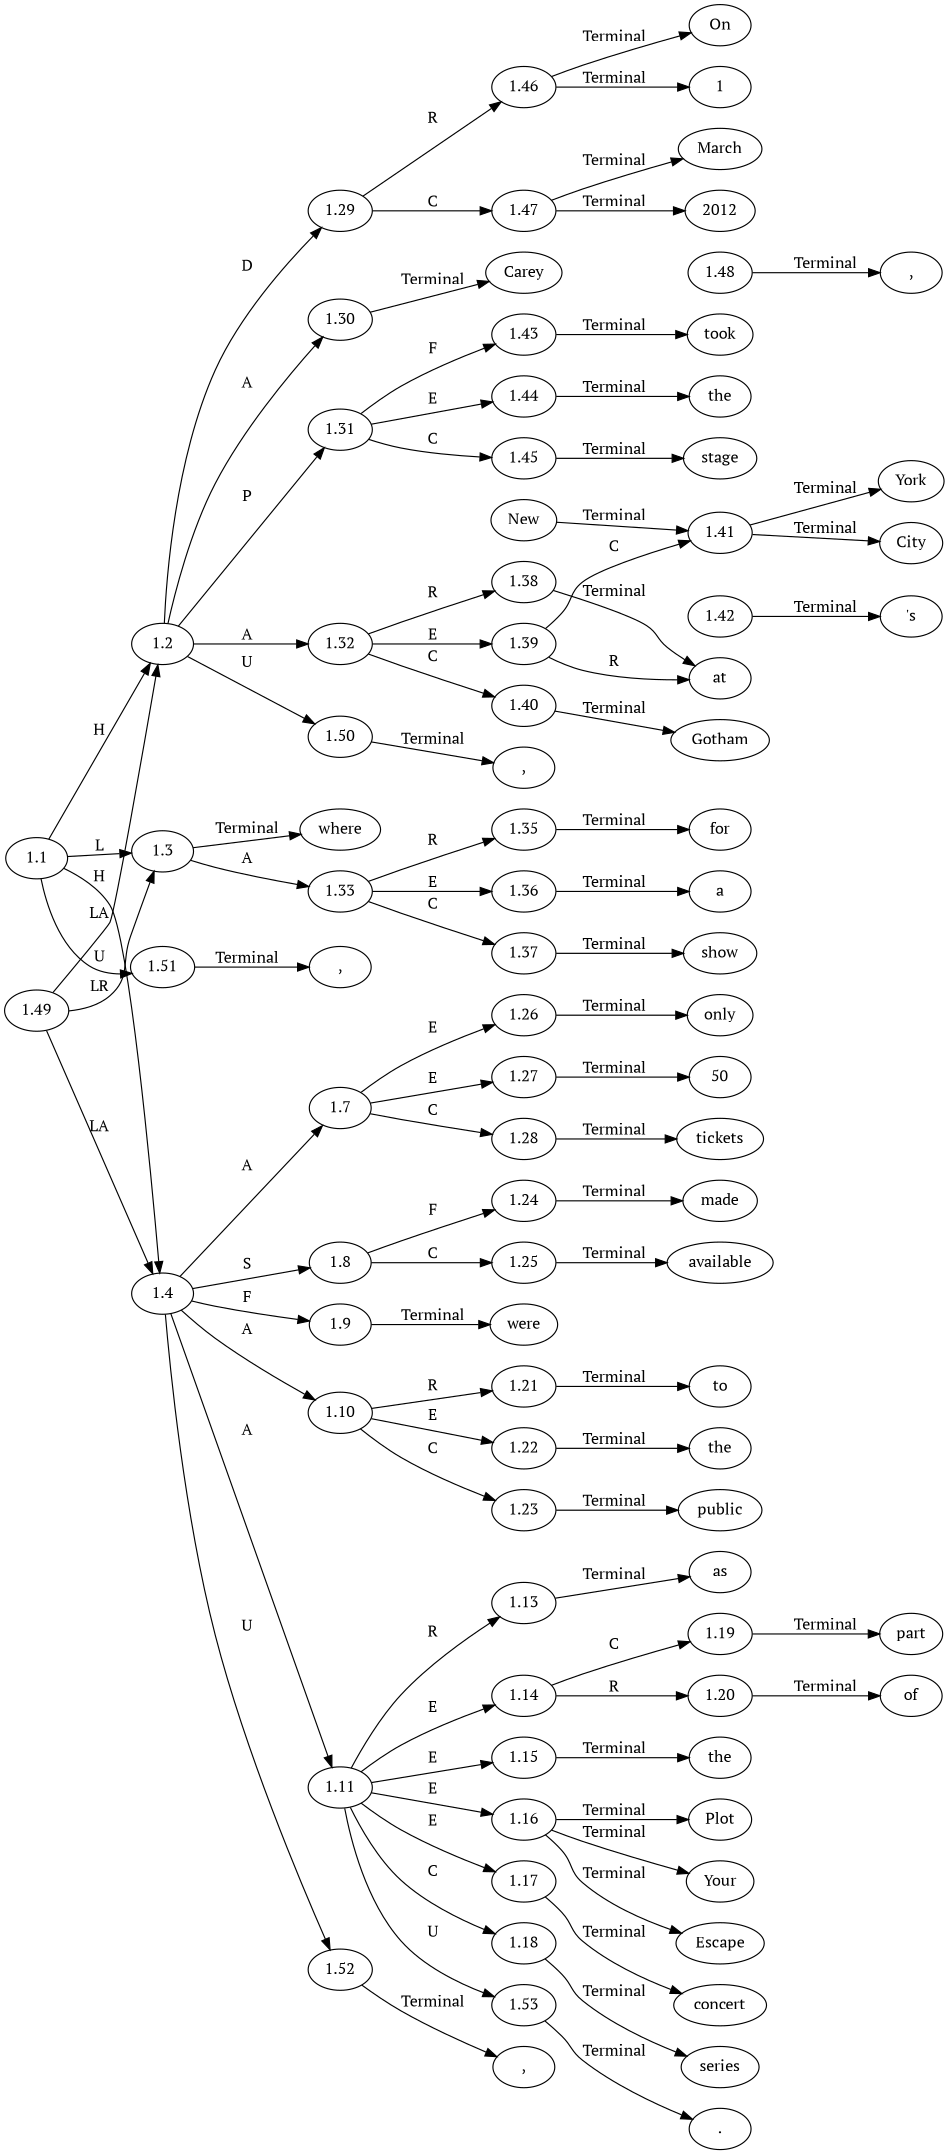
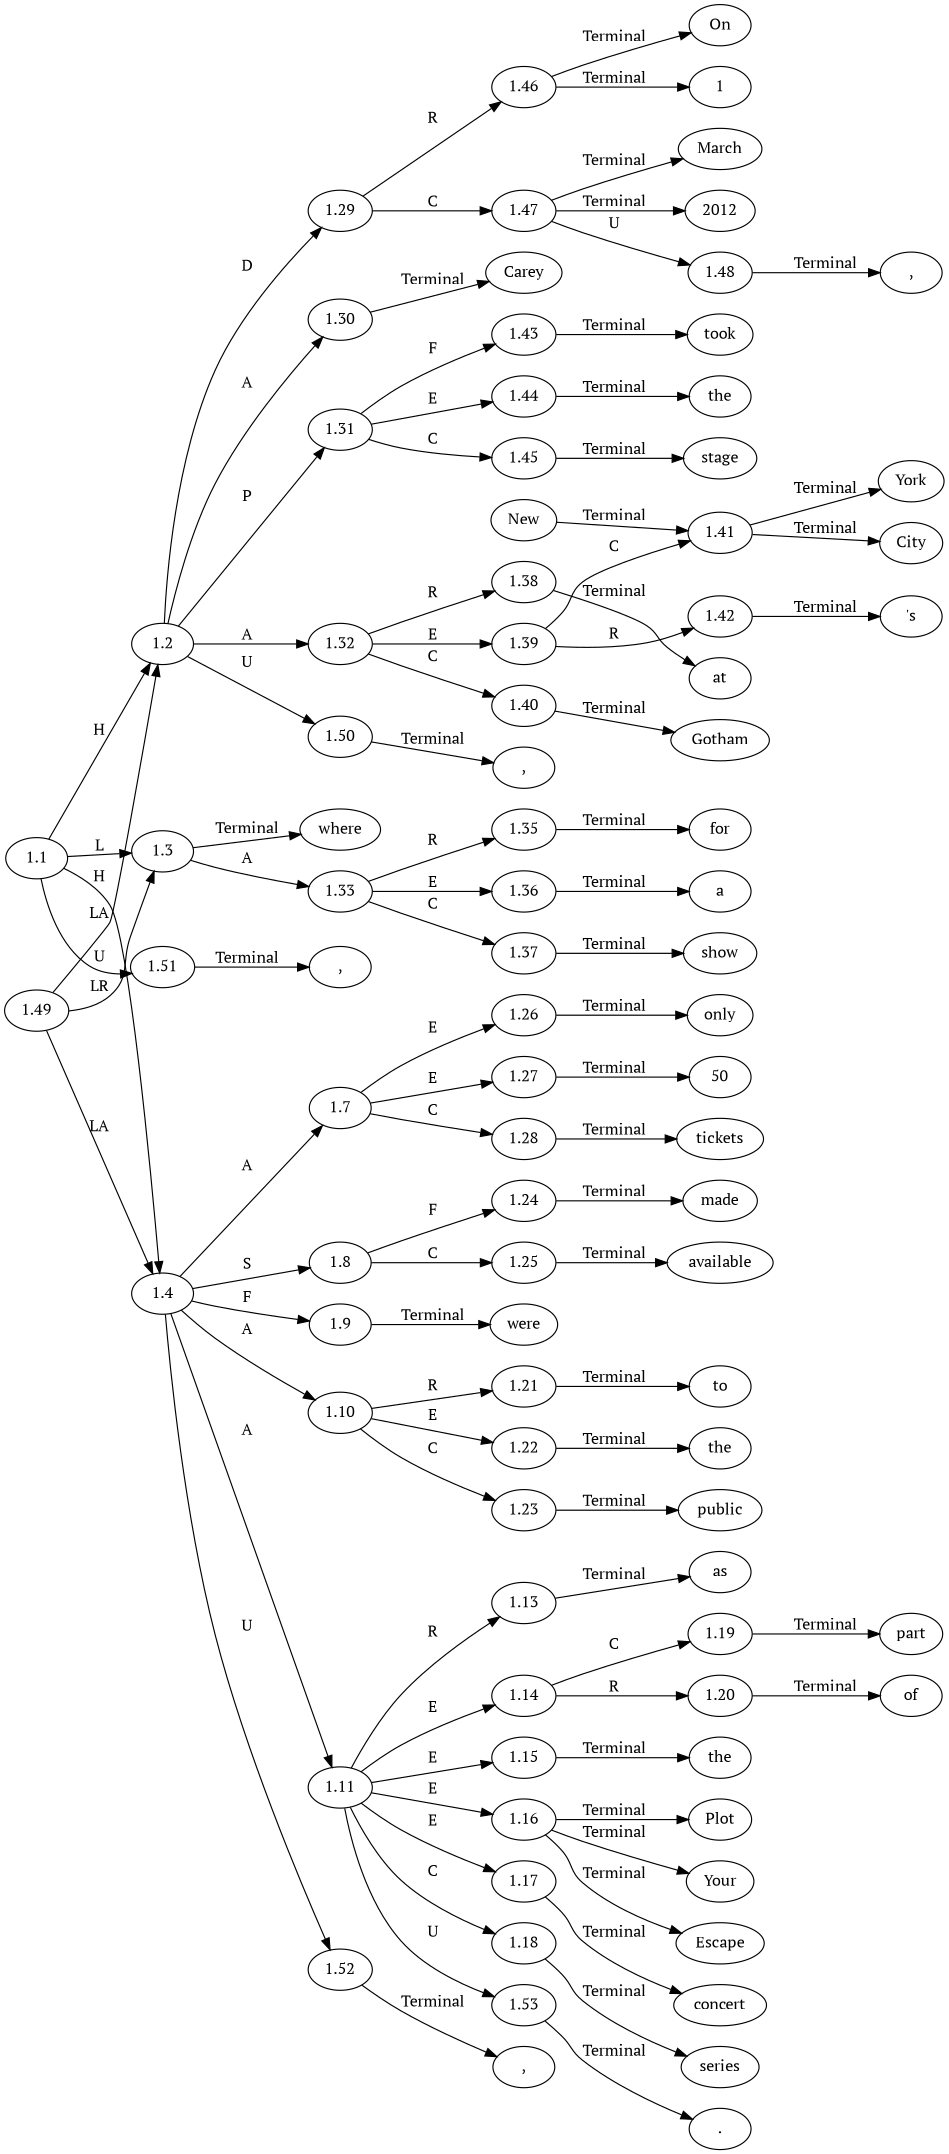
edge "1.47" -> "1.48": added, label "U"
edge "1.39" -> "at": now "1.39" -> "1.42"
